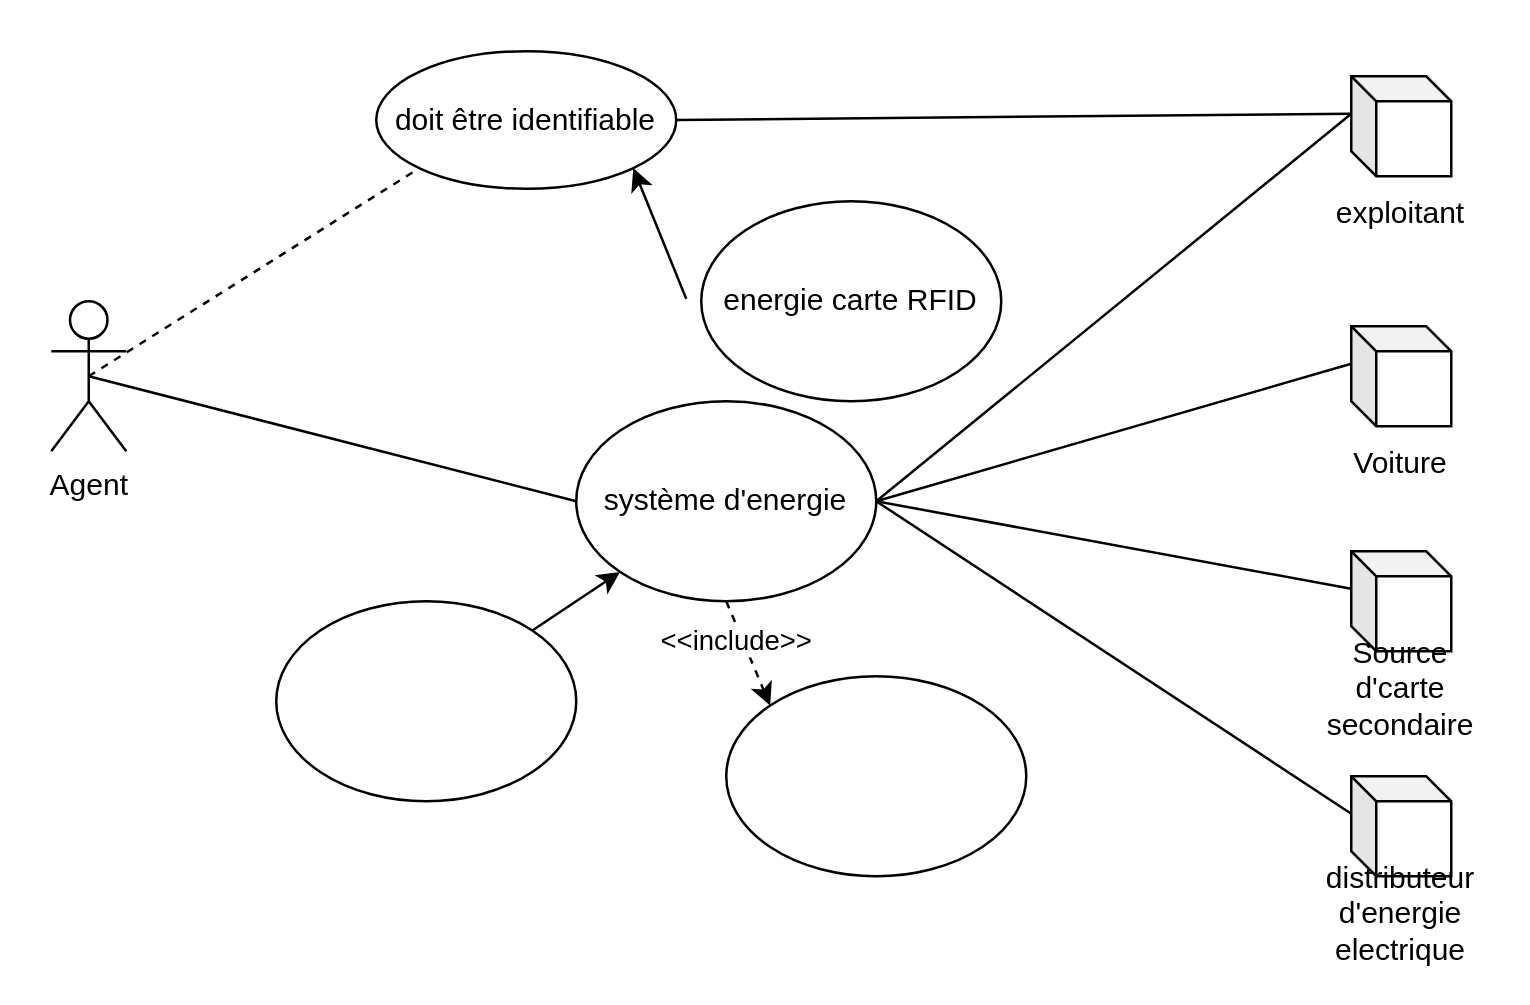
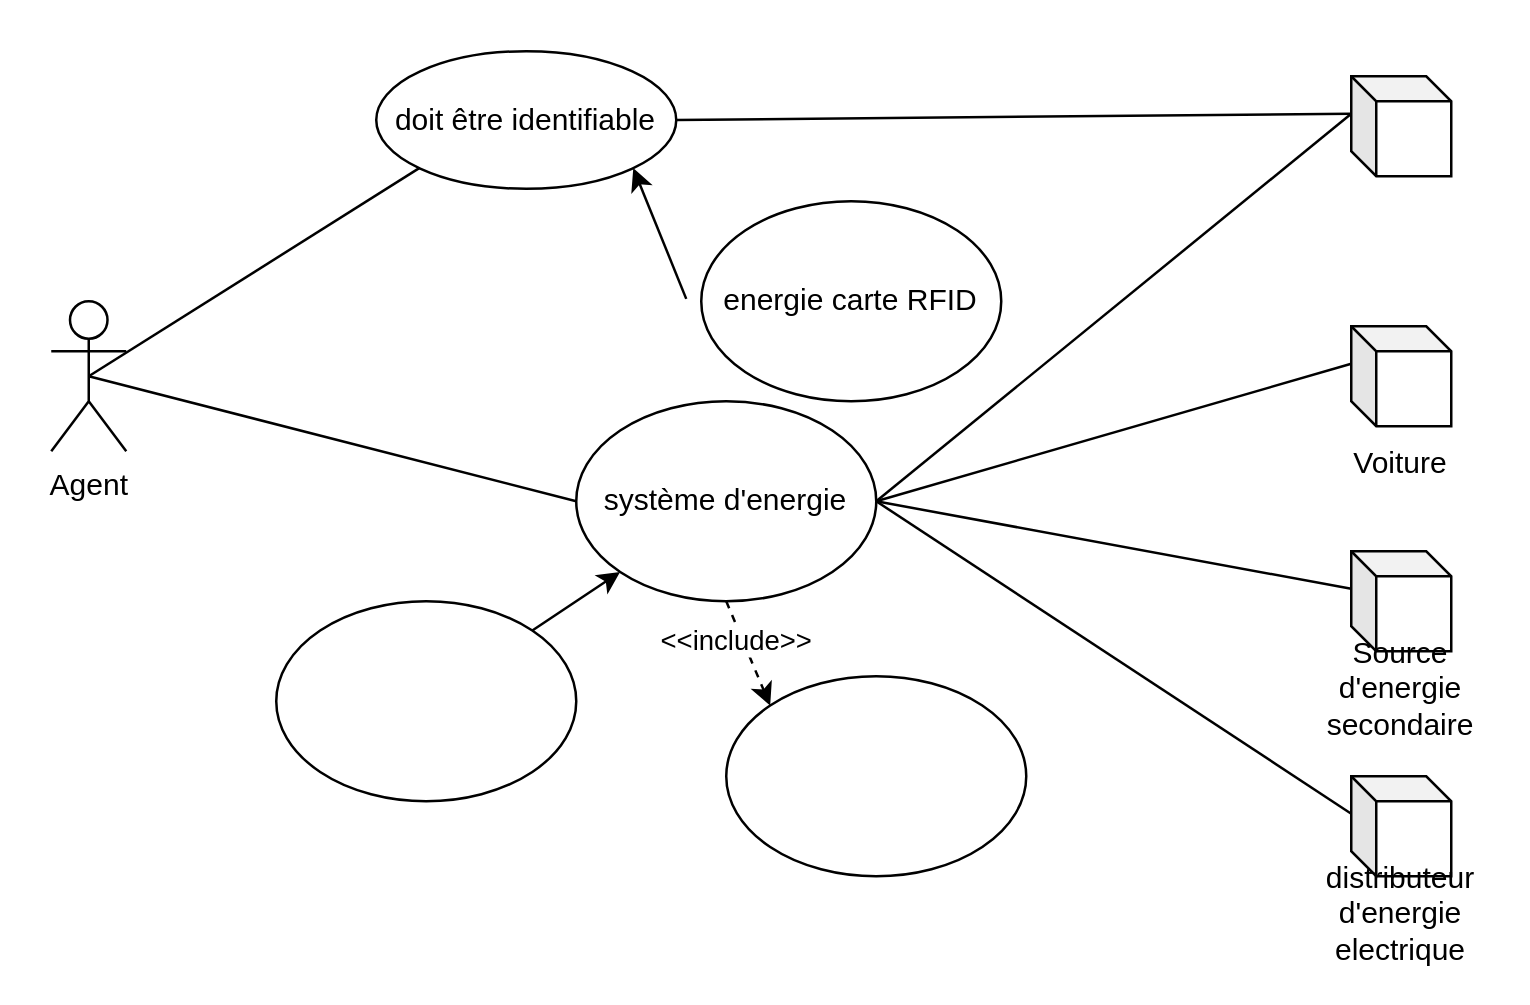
node "exploitant": removed
edge "doit être identifiable" -- "Agent": style dashed -> solid
node "Source d'carte secondaire": label "Source d'carte secondaire" -> "Source d'energie secondaire"
